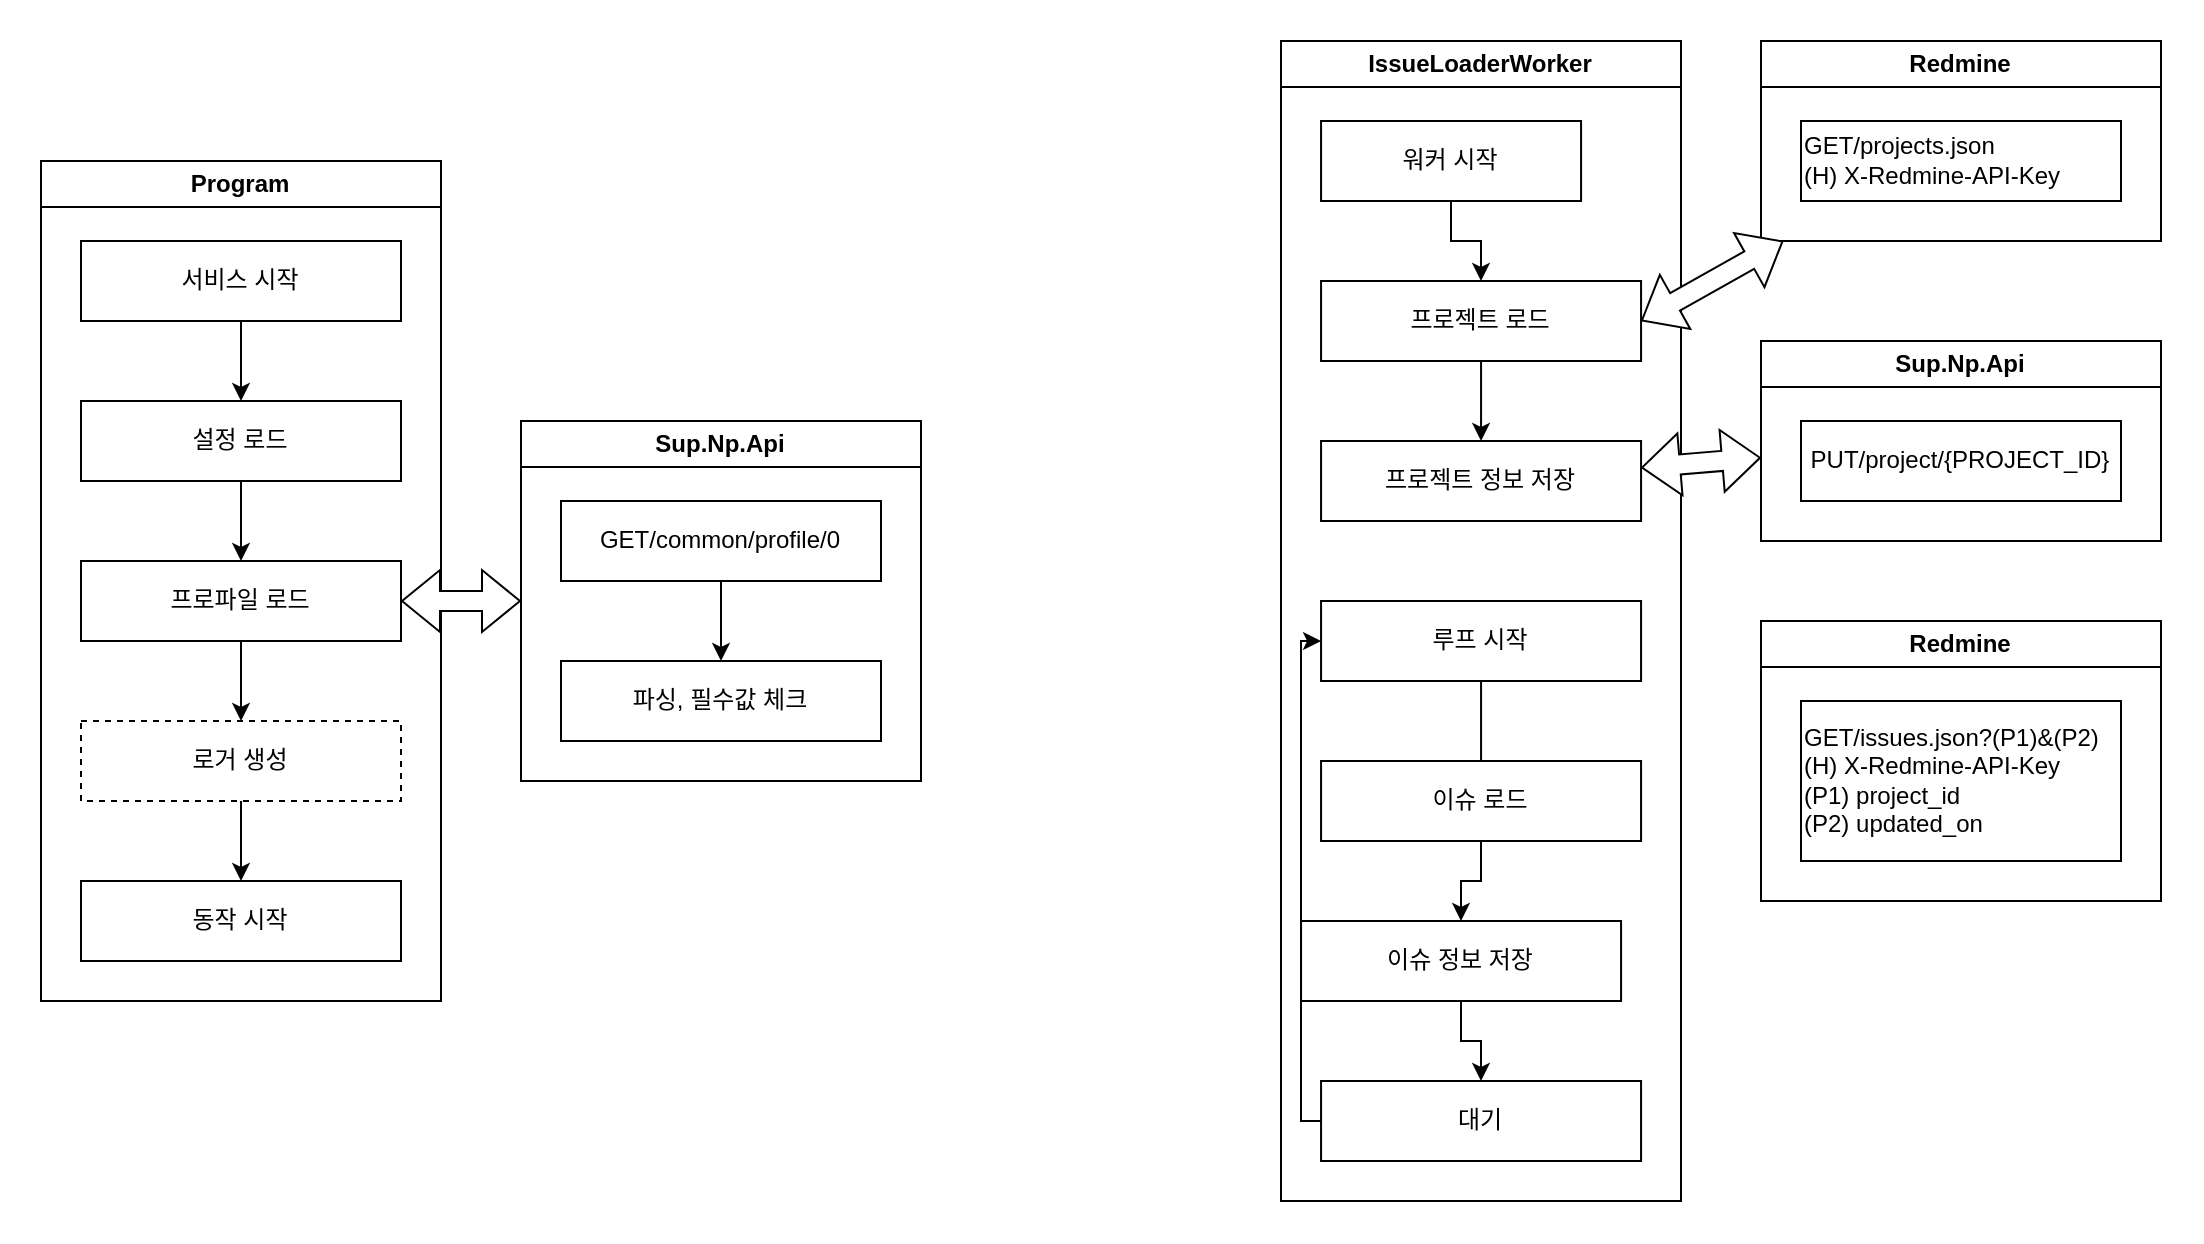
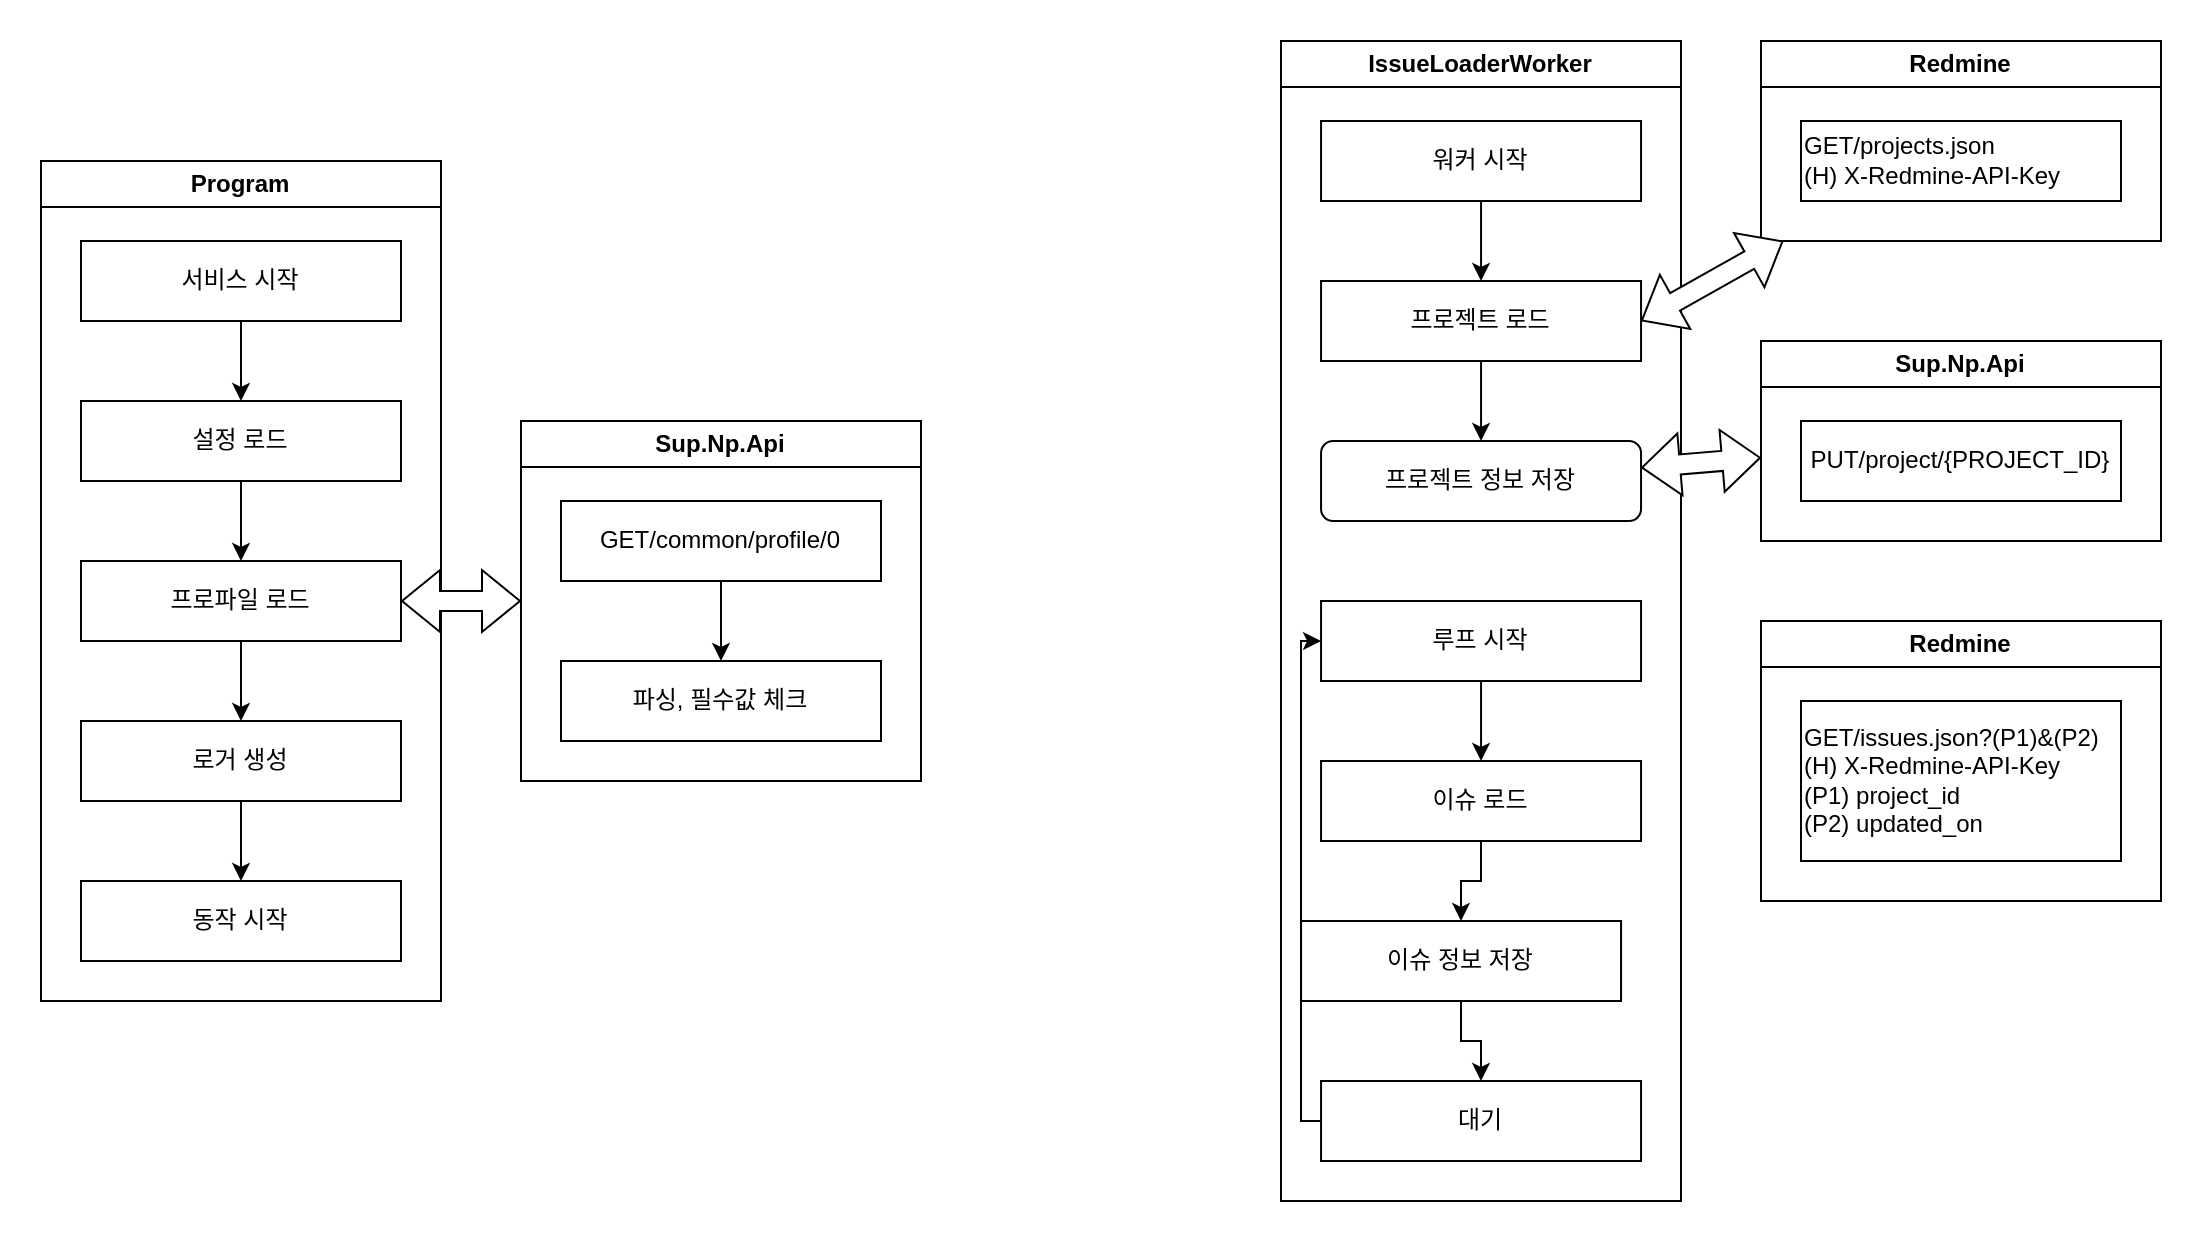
node "워커 시작": size 260x80 -> 320x80
node "프로젝트 정보 저장": shape rectangle -> rounded rectangle
edge "루프 시작" -- "이슈 로드": arrowhead none -> classic
node "로거 생성": style dashed -> solid
